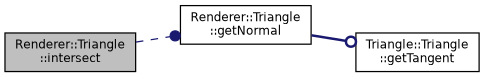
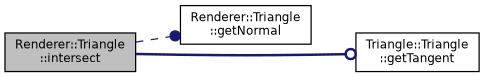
edge "Renderer::Triangle ::getNormal" -> "Triangle::Triangle ::getTangent": now "Renderer::Triangle ::intersect" -> "Triangle::Triangle ::getTangent"
